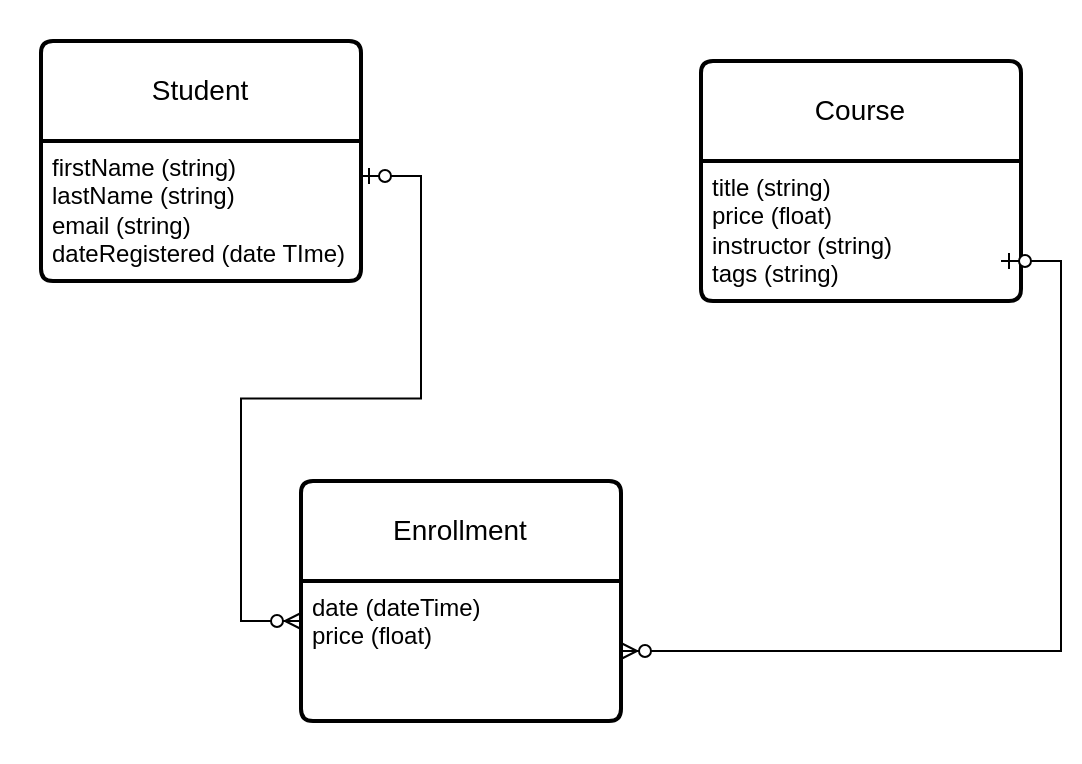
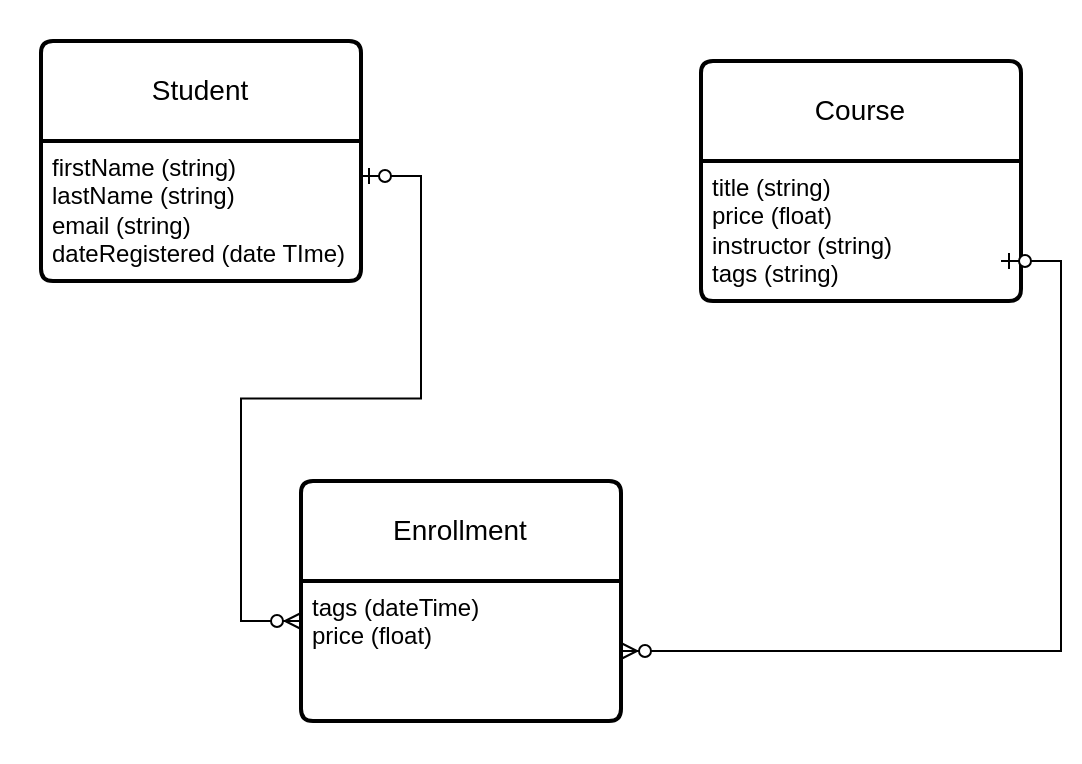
node "date (dateTime) price (float)": label "date (dateTime) price (float)" -> "tags (dateTime) price (float)"
